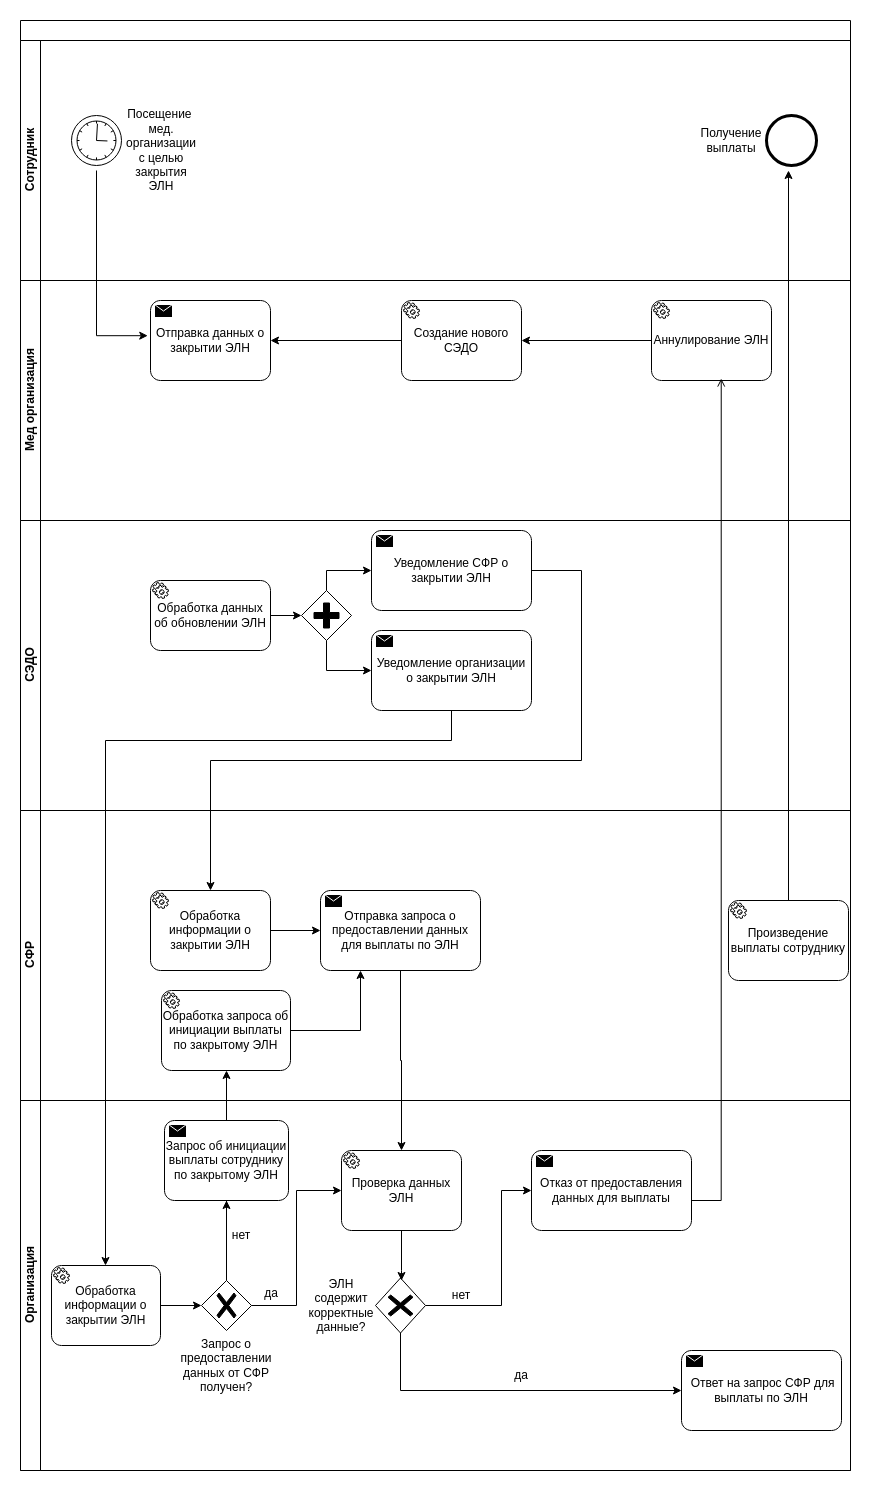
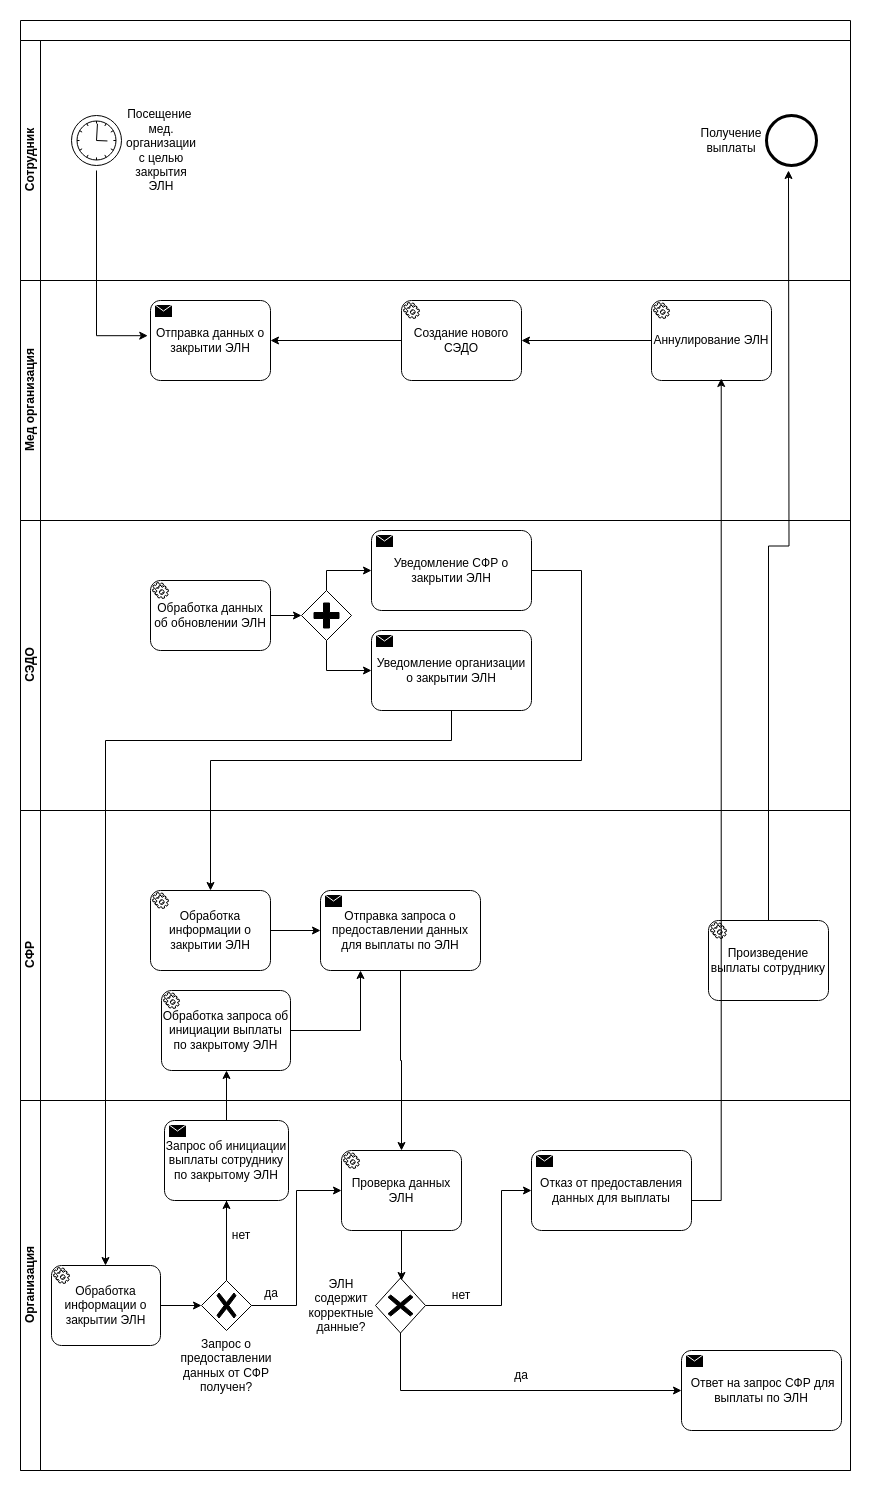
edge "Отказ от предоставления данных для выплаты" -> "Аннулирование ЭЛН": arrowhead open -> classic
node "Произведение выплаты сотруднику": moved (789, 941) -> (769, 961)
